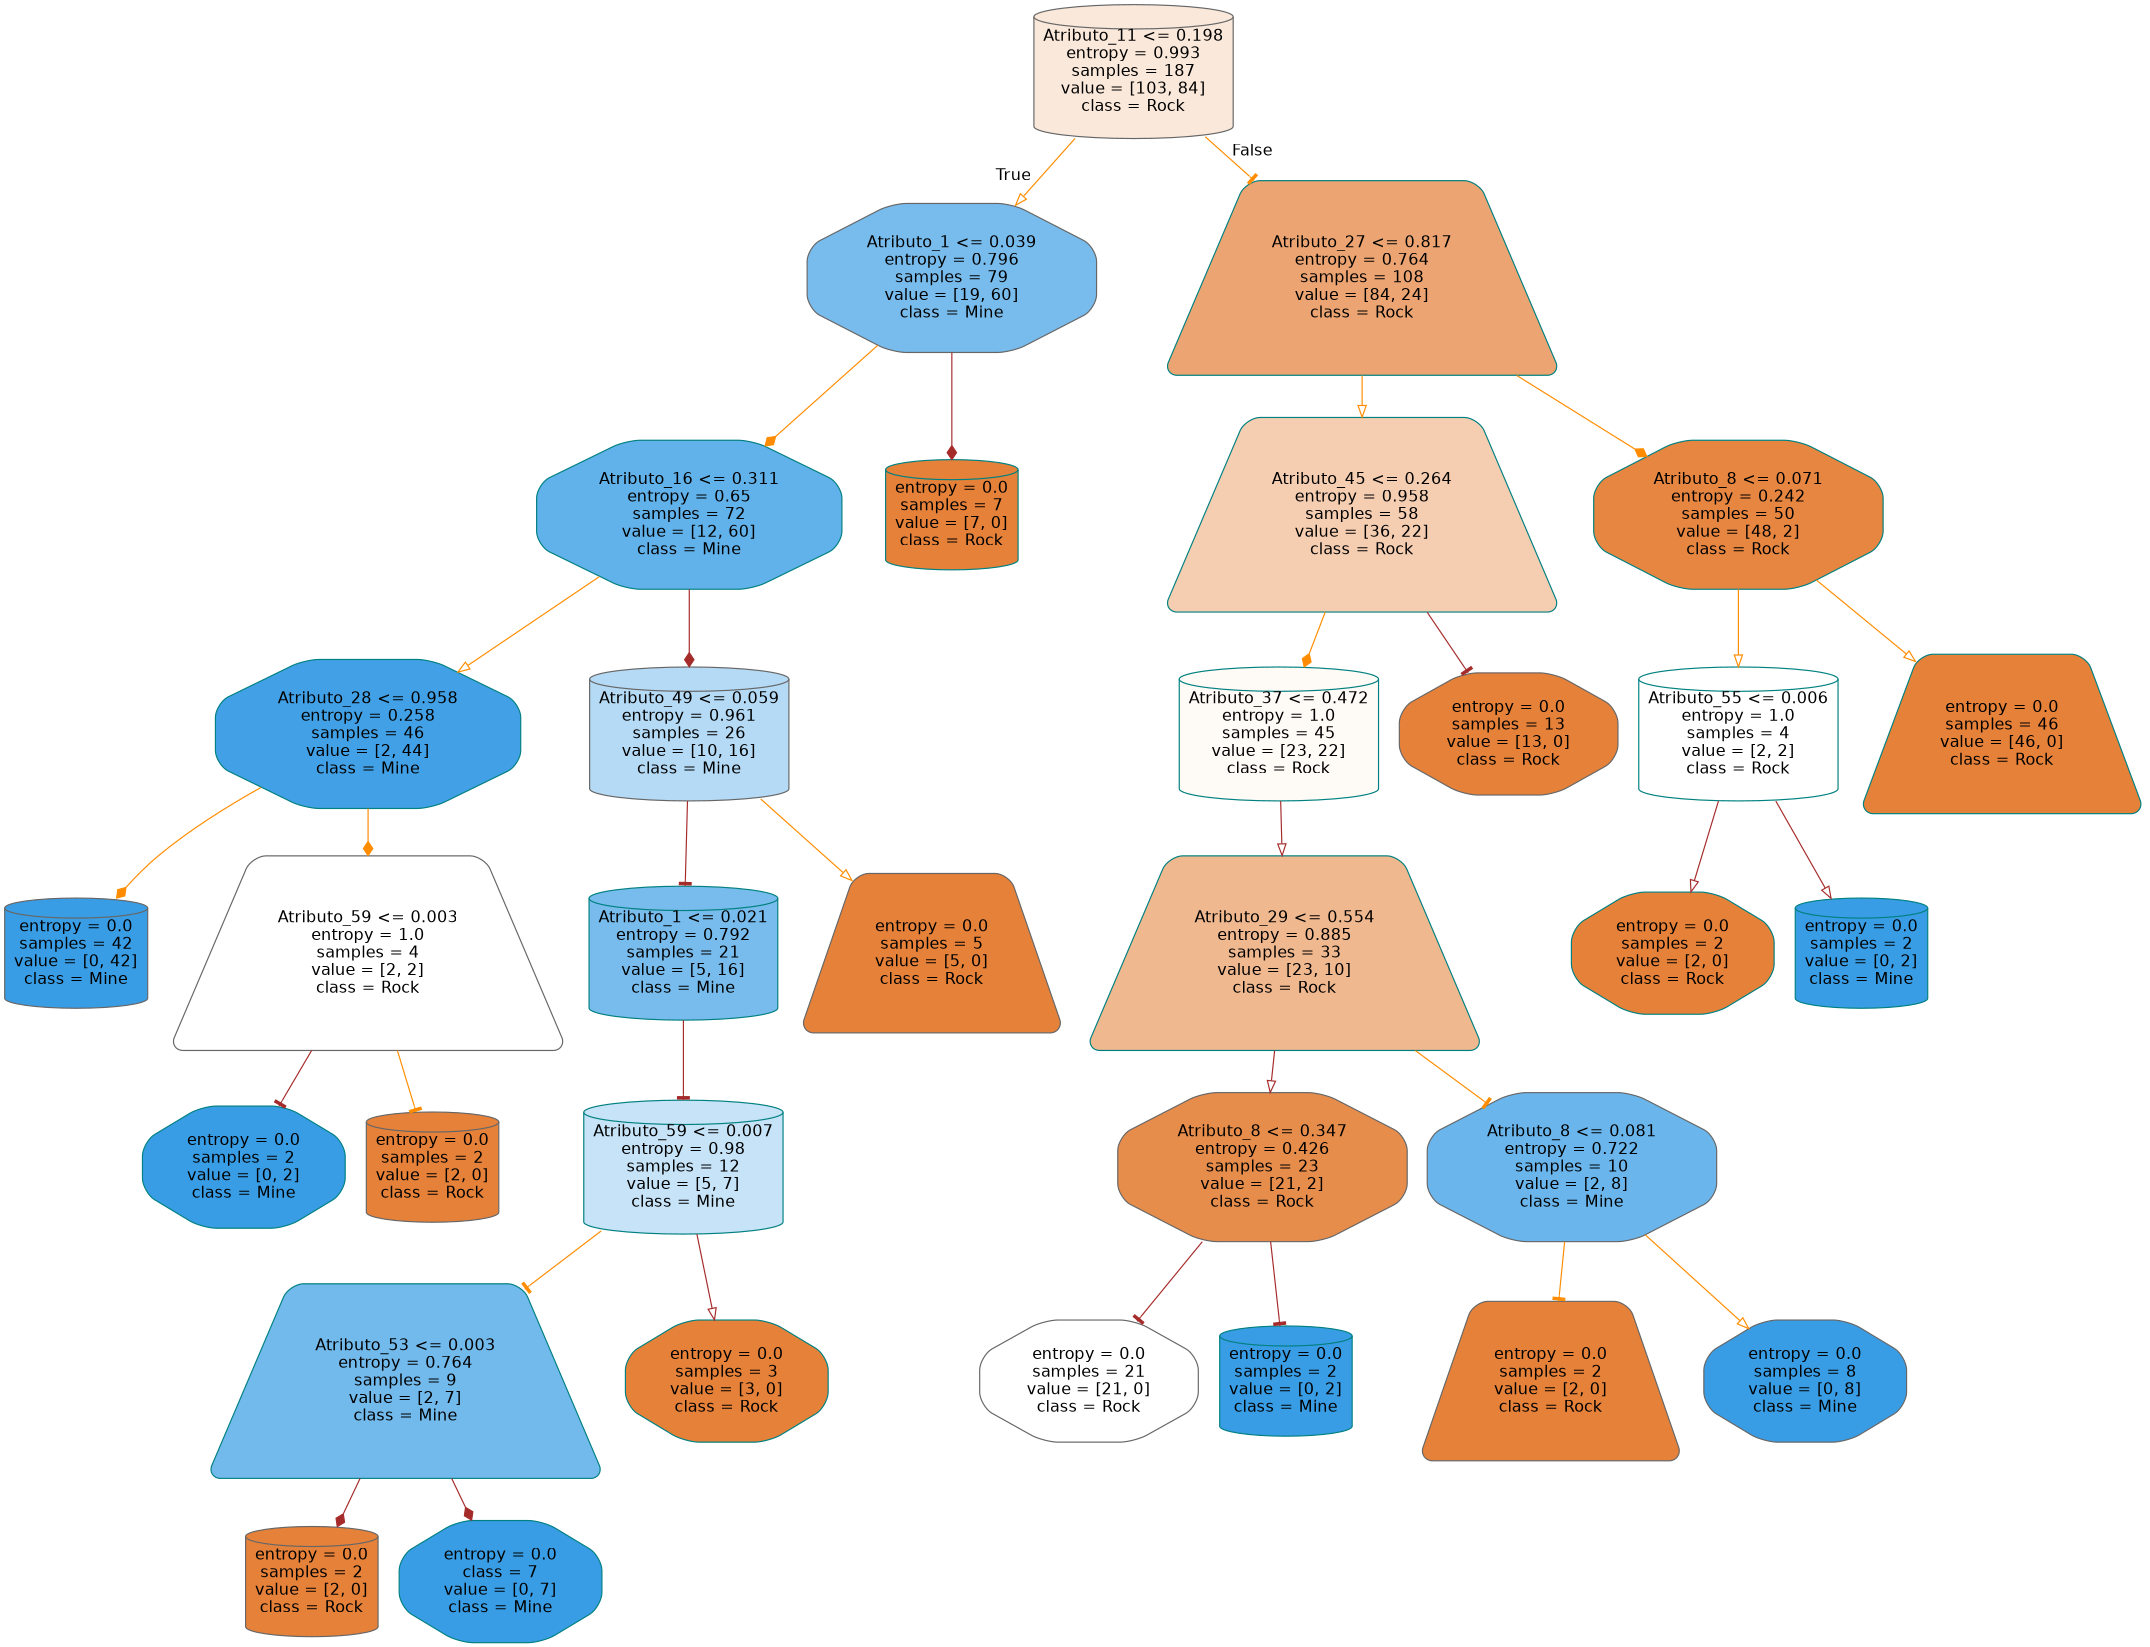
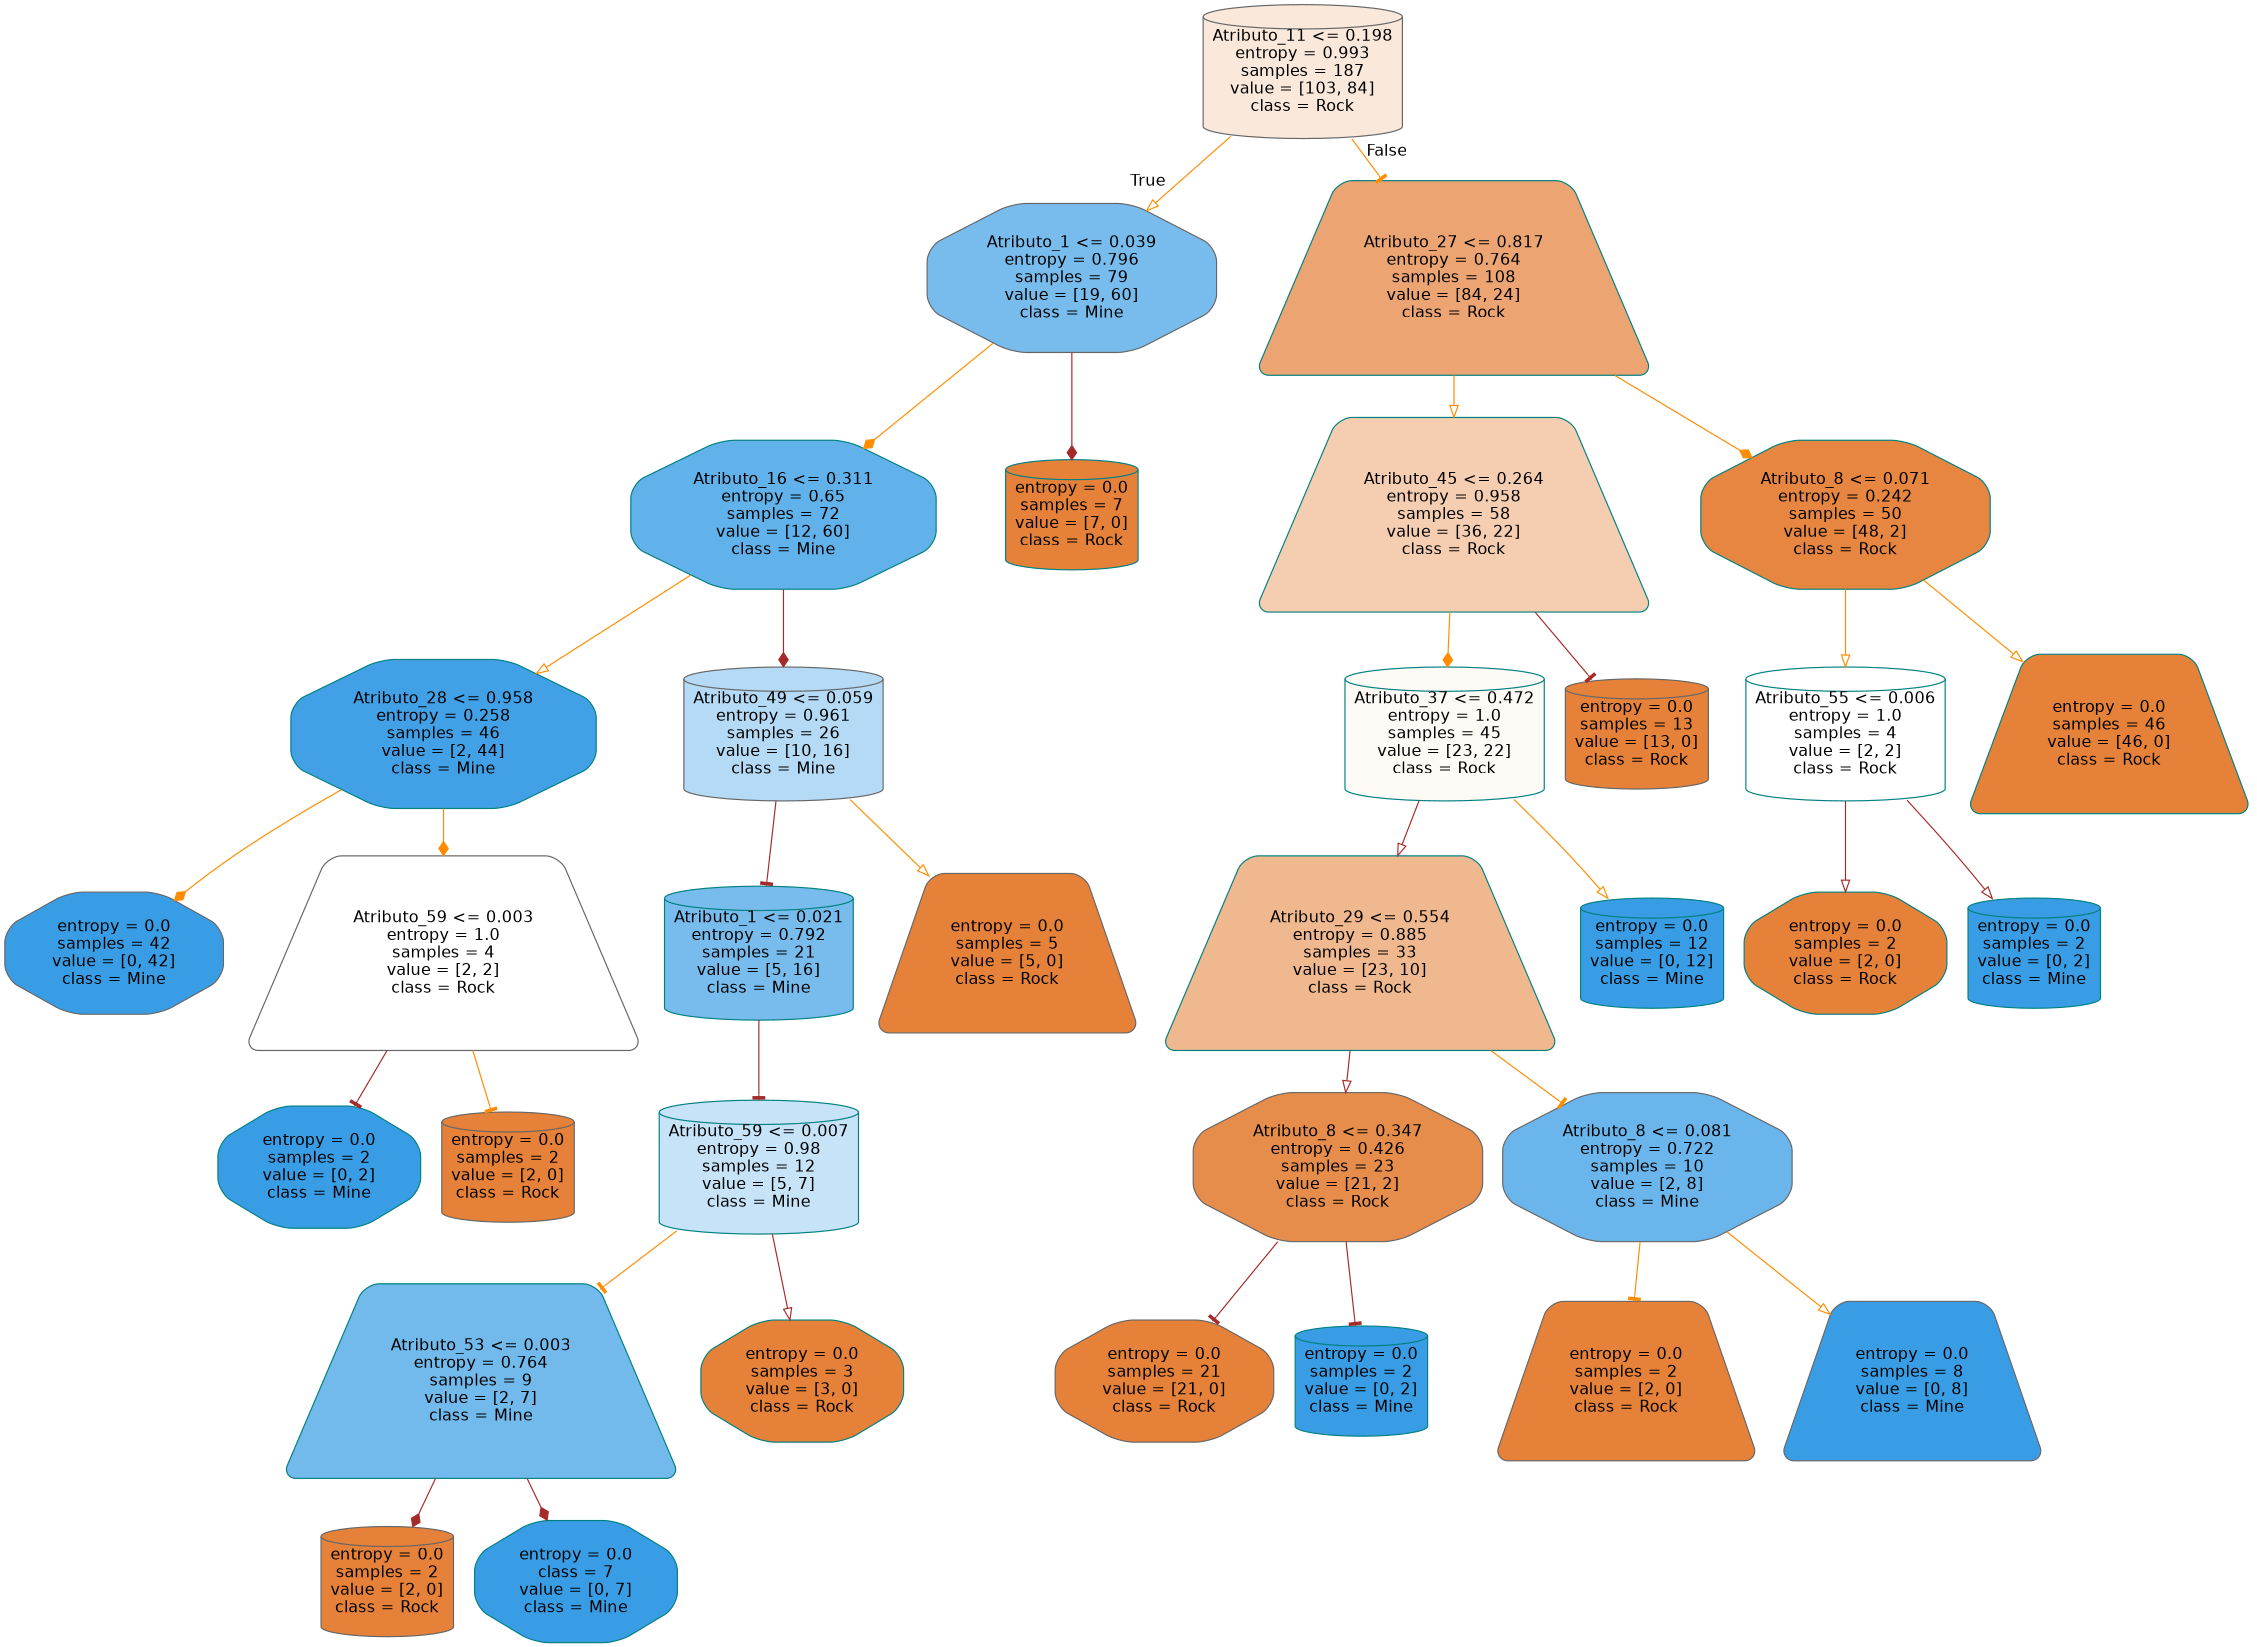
node "entropy = 0.0 samples = 13 value = [13, 0] class = Rock": shape octagon -> cylinder
node "entropy = 0.0 samples = 42 value = [0, 42] class = Mine": shape cylinder -> octagon
node "entropy = 0.0 samples = 12 value = [0, 12] class = Mine": added
node "entropy = 0.0 samples = 21 value = [21, 0] class = Rock": fillcolor #ffffff -> #e58139
node "entropy = 0.0 samples = 8 value = [0, 8] class = Mine": shape octagon -> trapezium
